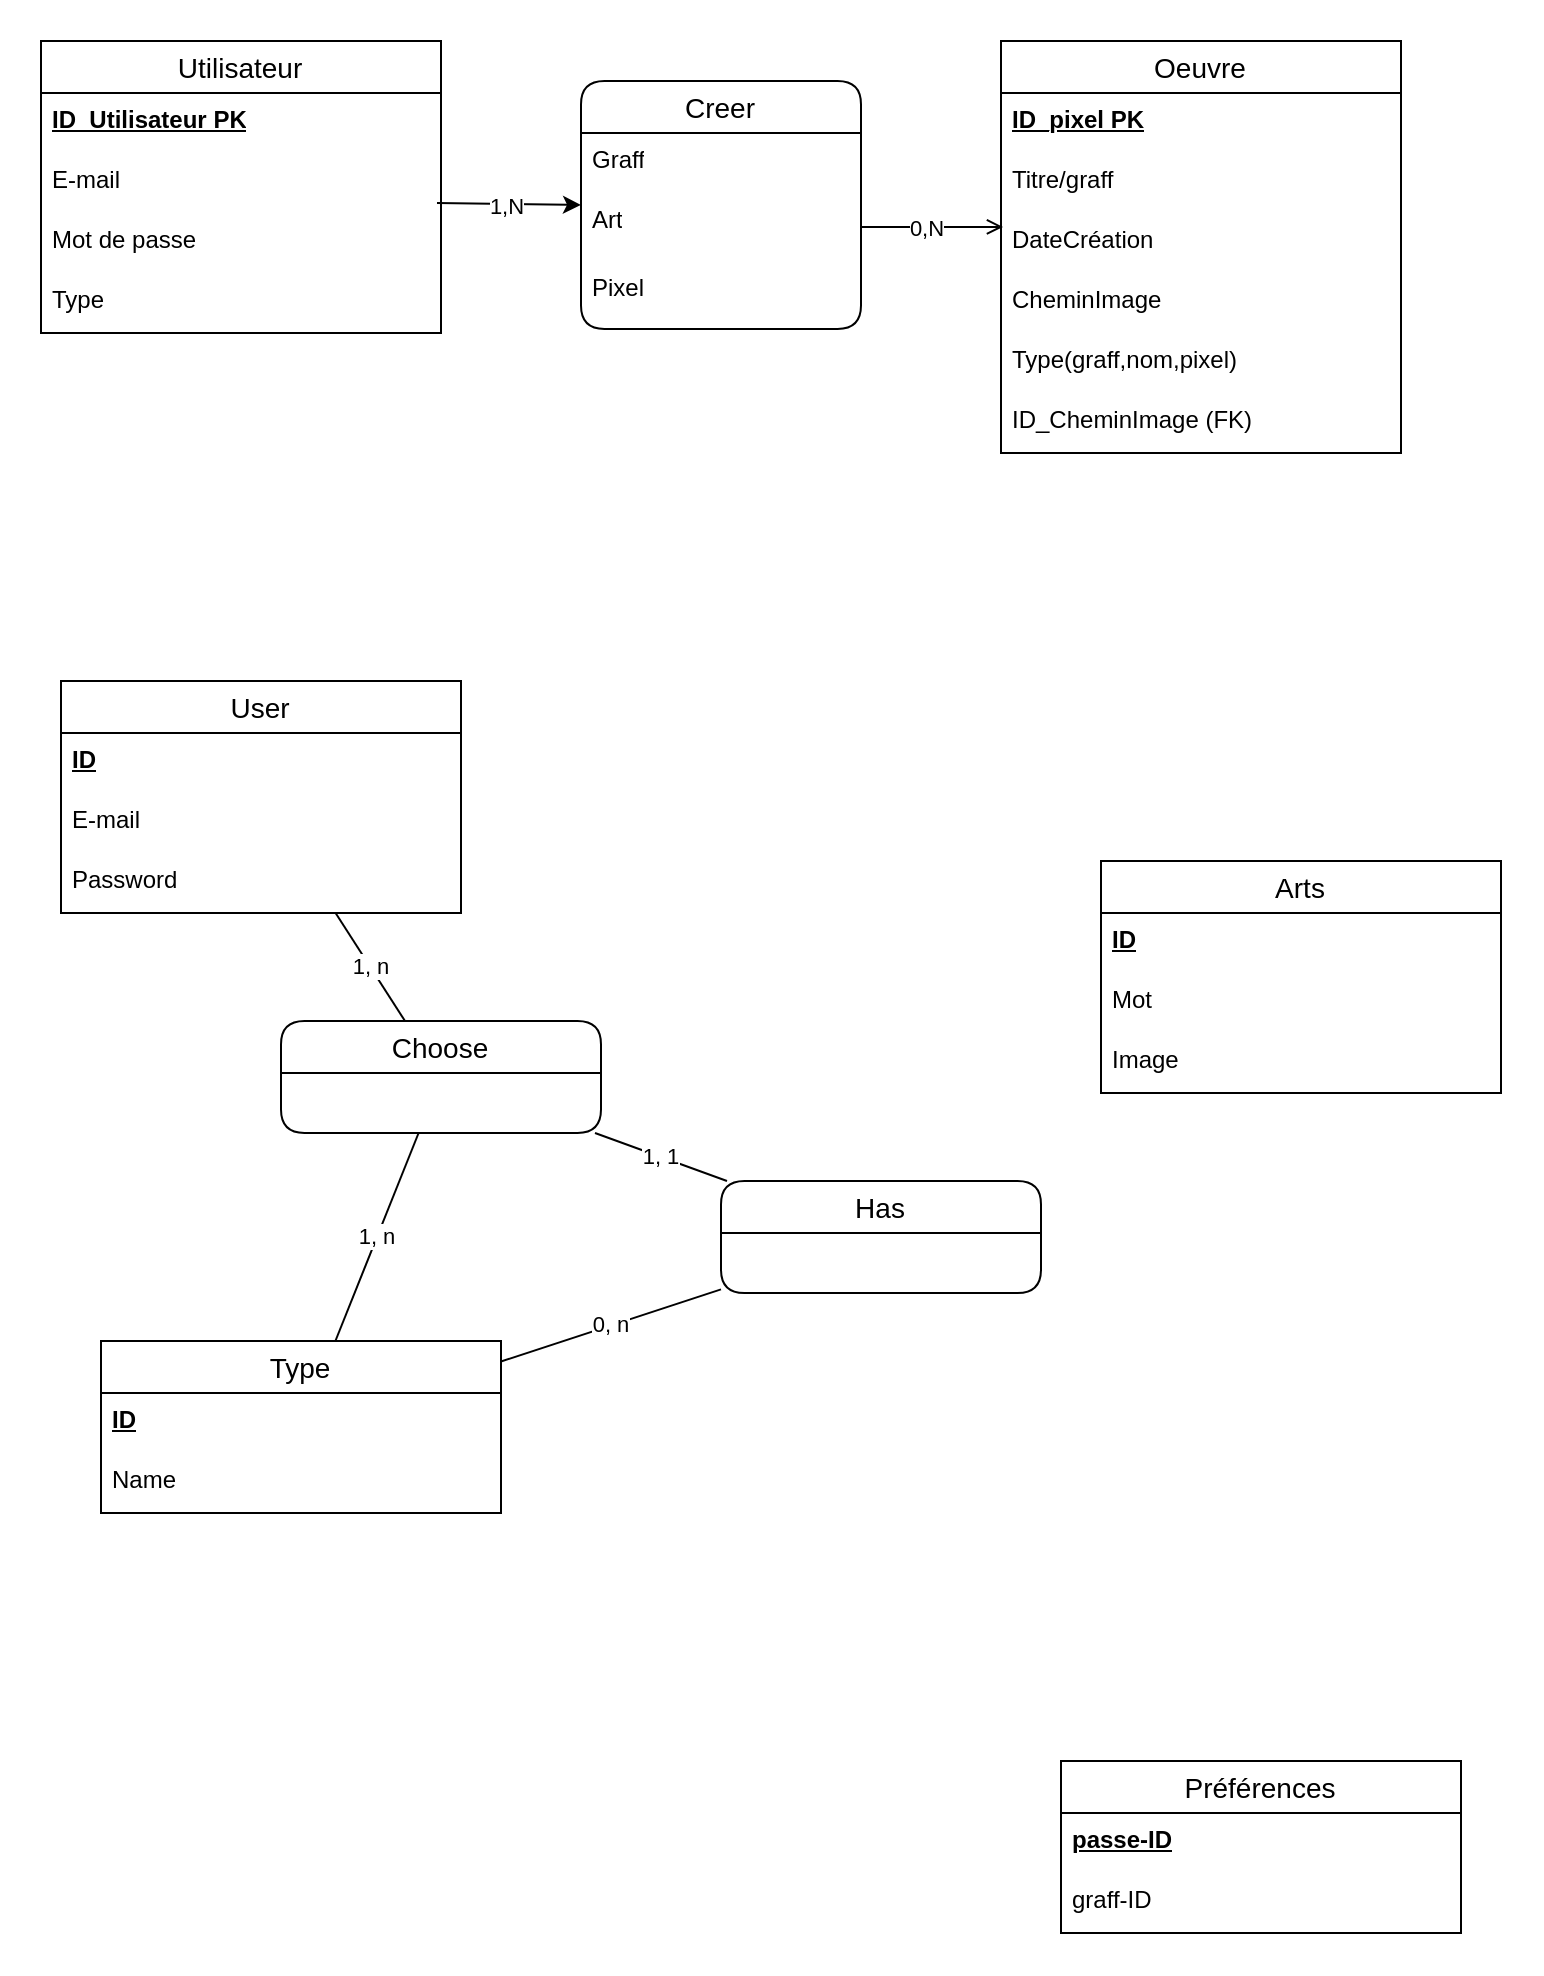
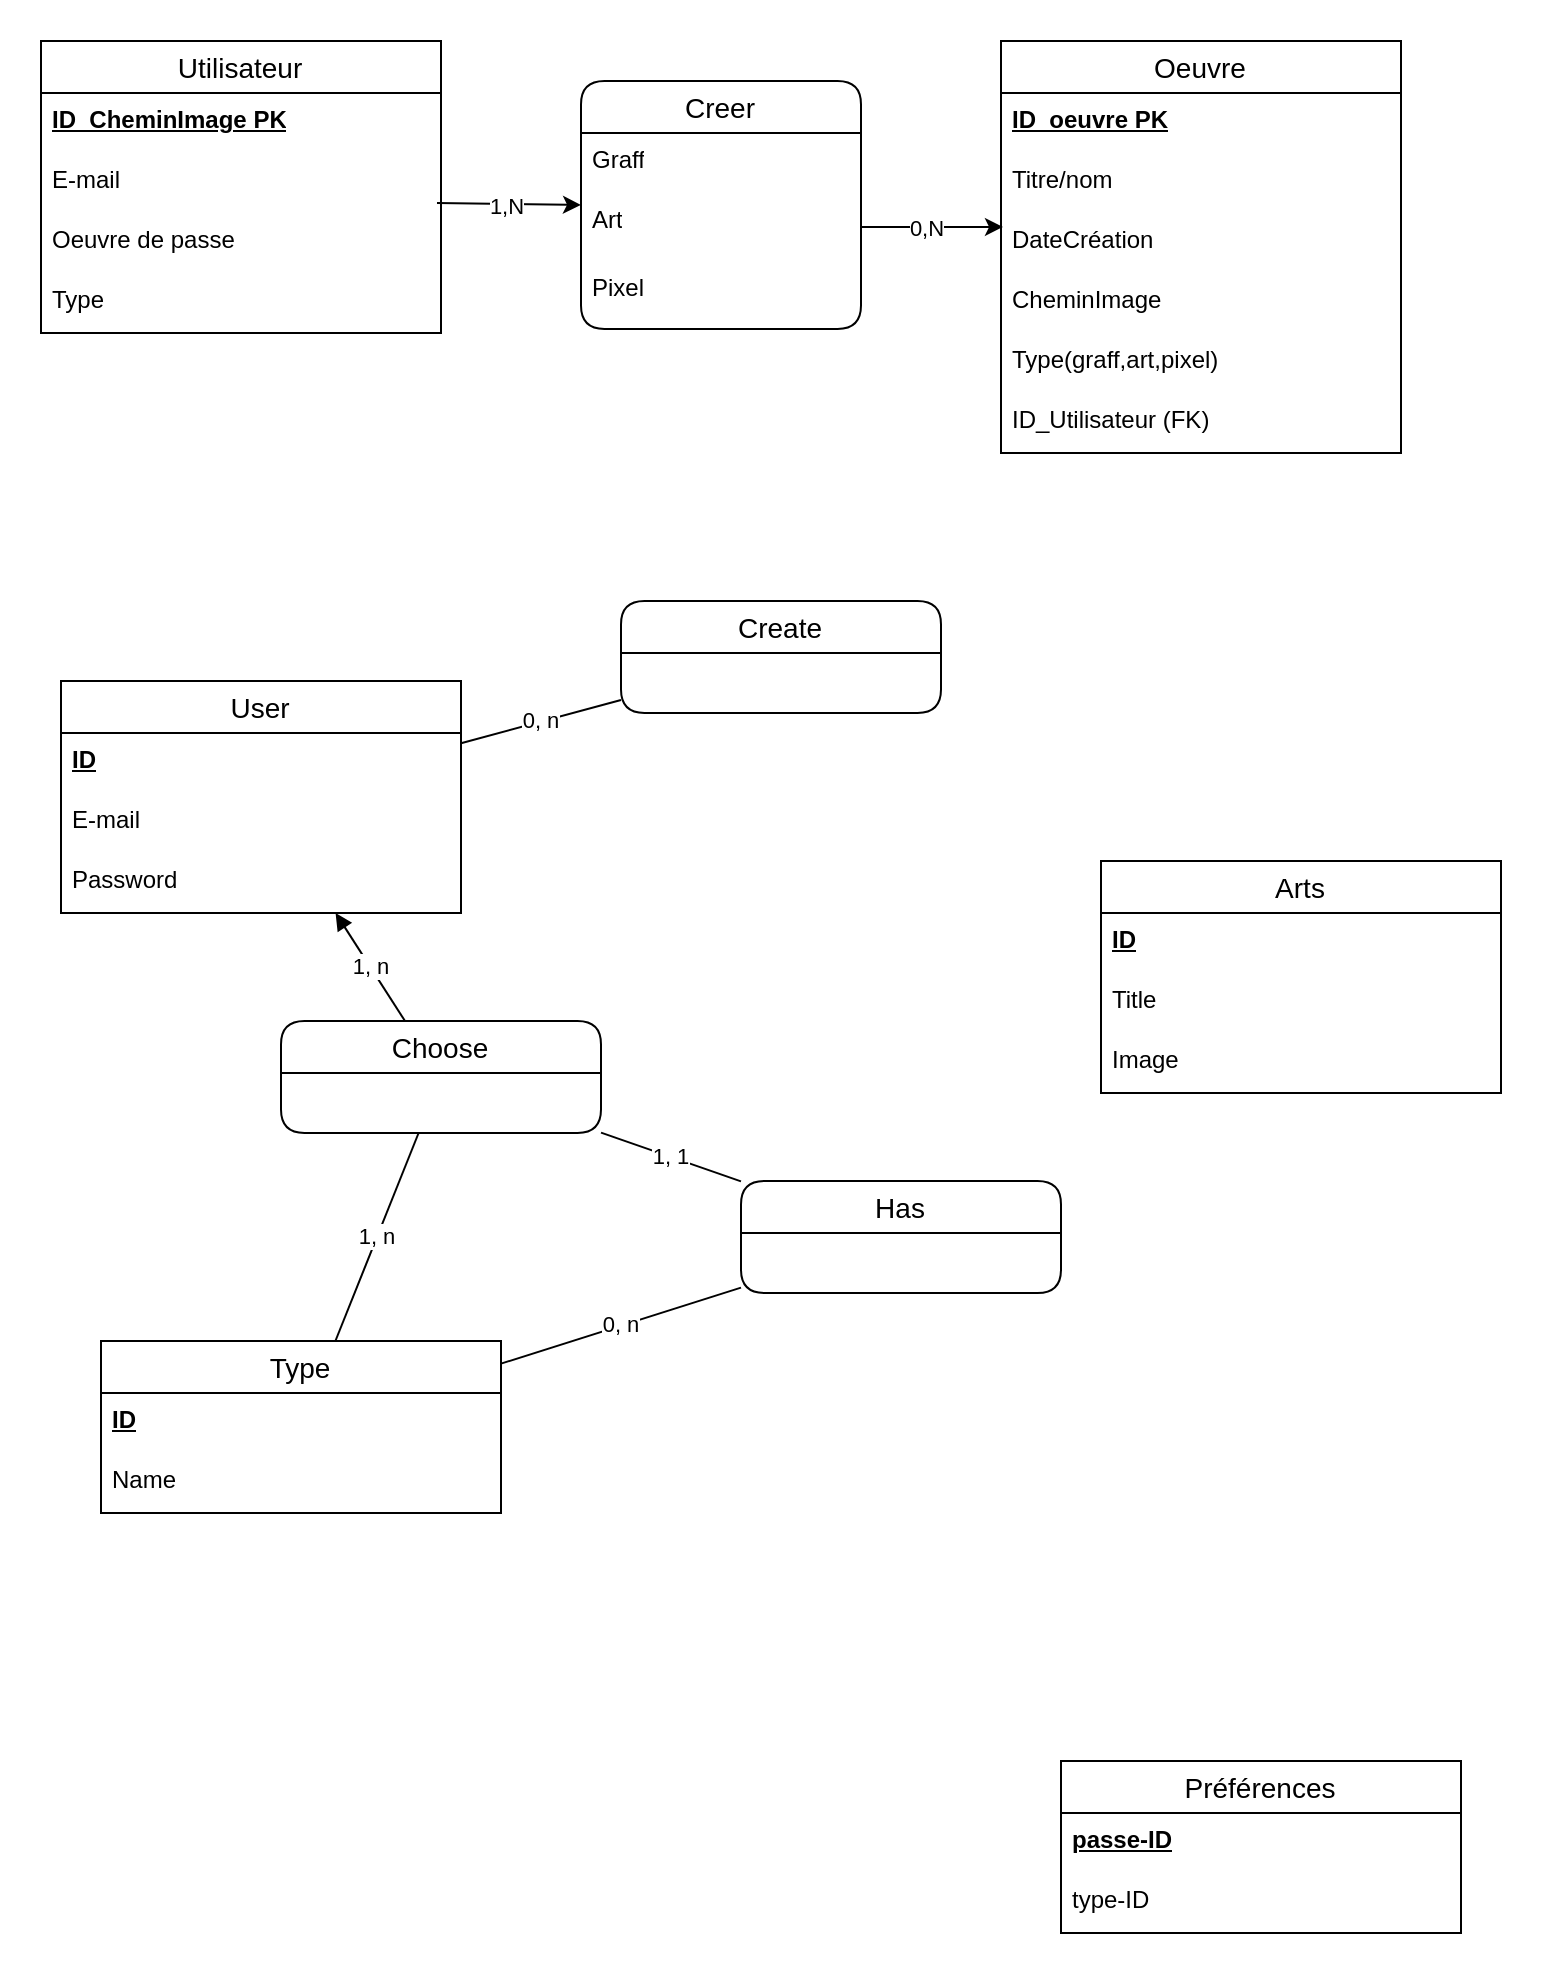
node "ID_Utilisateur PK": label "ID_Utilisateur PK" -> "ID_CheminImage PK"
node "ID_pixel PK": label "ID_pixel PK" -> "ID_oeuvre PK"
node "Titre/graff": label "Titre/graff" -> "Titre/nom"
edge "Art" -> "DateCréation": arrowhead open -> classic
node "Mot de passe": label "Mot de passe" -> "Oeuvre de passe"
node "Type(graff,nom,pixel)": label "Type(graff,nom,pixel)" -> "Type(graff,art,pixel)"
node "ID_CheminImage (FK)": label "ID_CheminImage (FK)" -> "ID_Utilisateur (FK)"
node "Create": added
edge "Create" -- "User": added, label "0, n"
edge "User" -- "Choose": arrowhead none -> block
node "Mot": label "Mot" -> "Title"
node "Has": moved (881, 1237) -> (901, 1237)
node "graff-ID": label "graff-ID" -> "type-ID"
